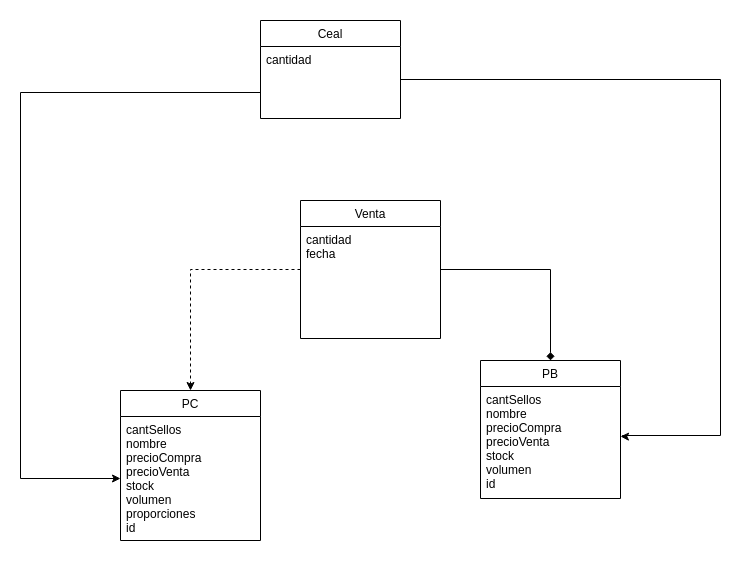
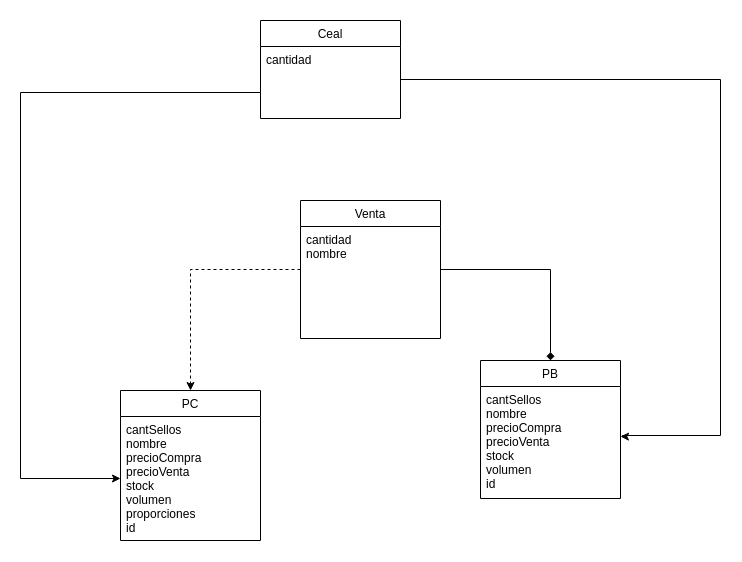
node "cantidad fecha": label "cantidad fecha" -> "cantidad nombre"
